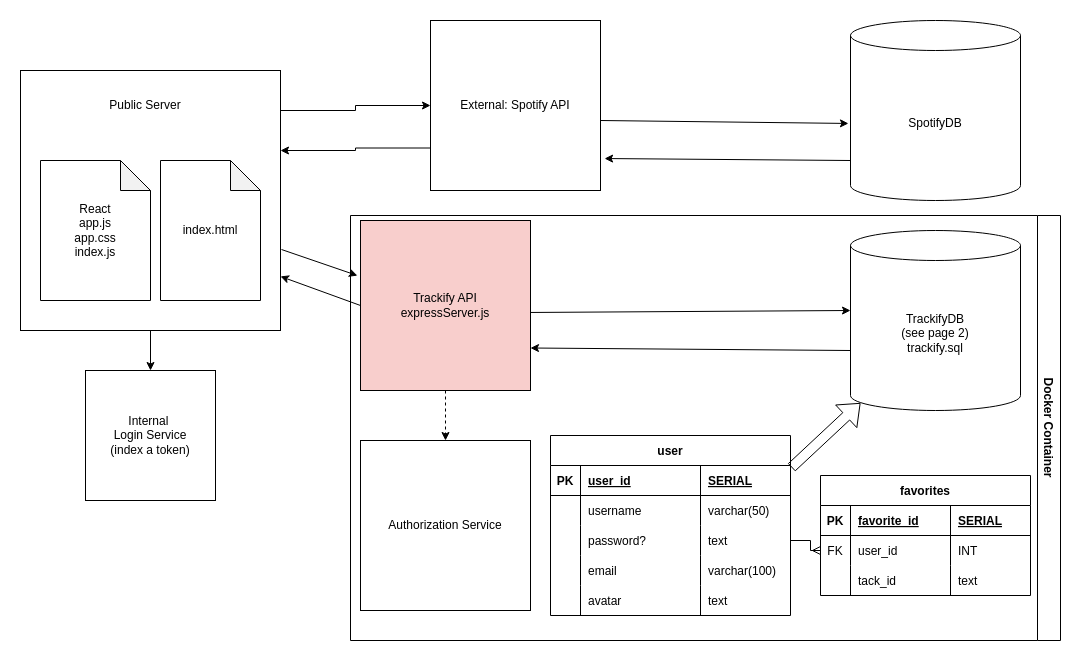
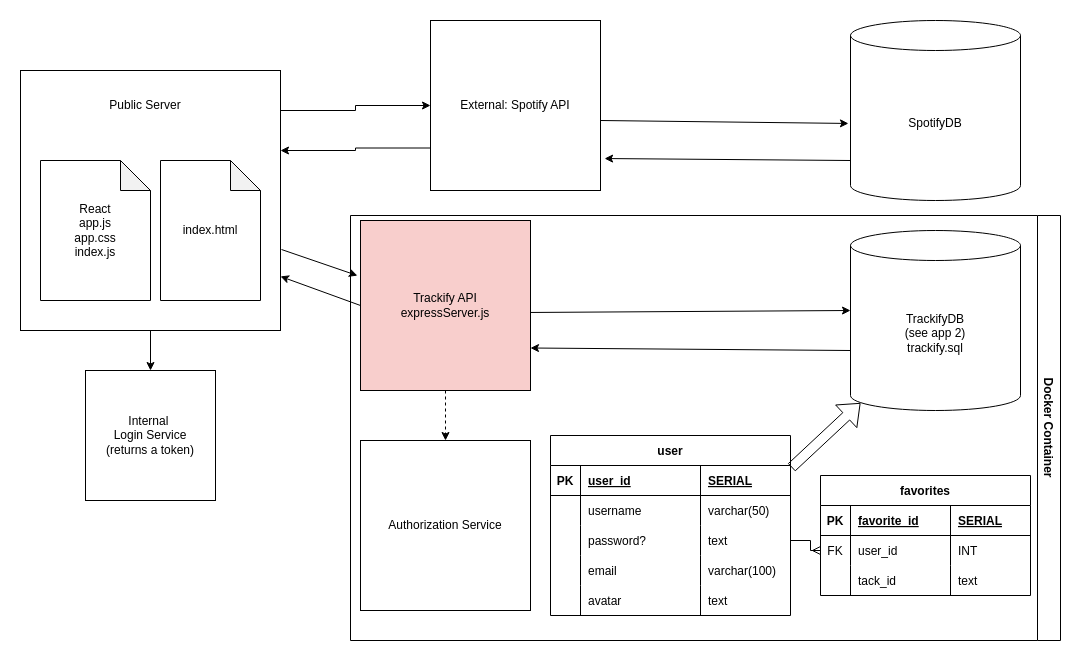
node "TrackifyDB (see page 2) trackify.sql": label "TrackifyDB (see page 2) trackify.sql" -> "TrackifyDB (see app 2) trackify.sql"
node "Internal Login Service (index a token)": label "Internal Login Service (index a token)" -> "Internal Login Service (returns a token)"
